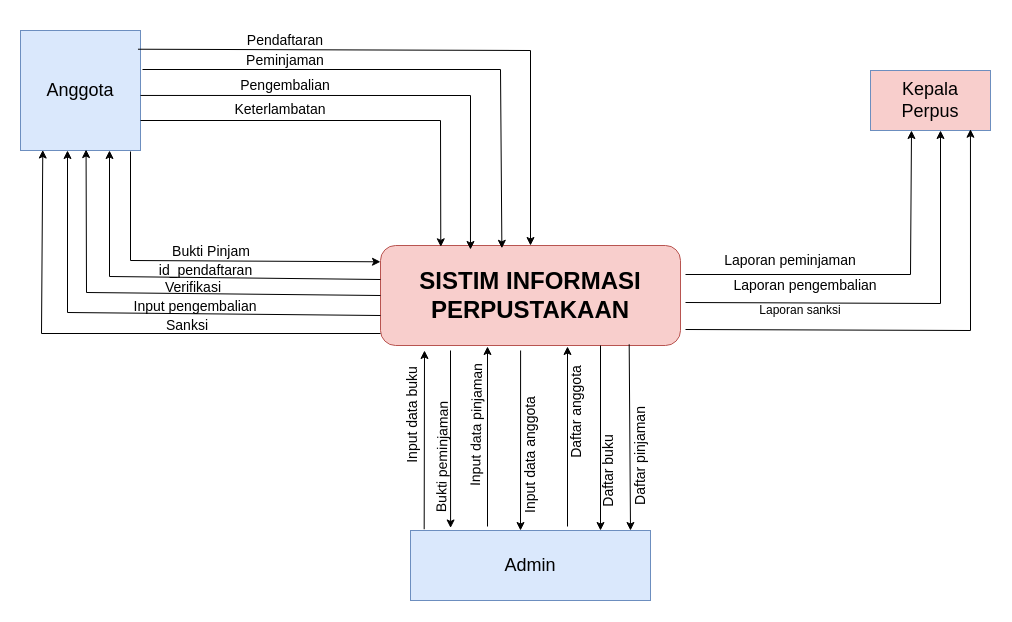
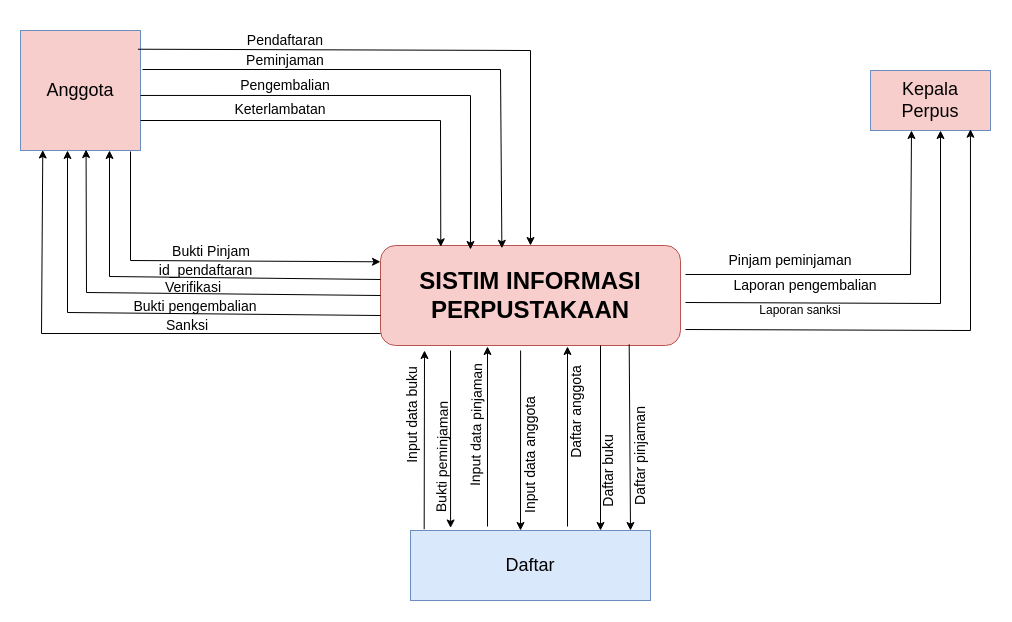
node "Anggota": fillcolor #dae8fc -> #f8cecc
node "Laporan peminjaman": label "Laporan peminjaman" -> "Pinjam peminjaman"
node "Input pengembalian": label "Input pengembalian" -> "Bukti pengembalian"
node "Admin": label "Admin" -> "Daftar"
